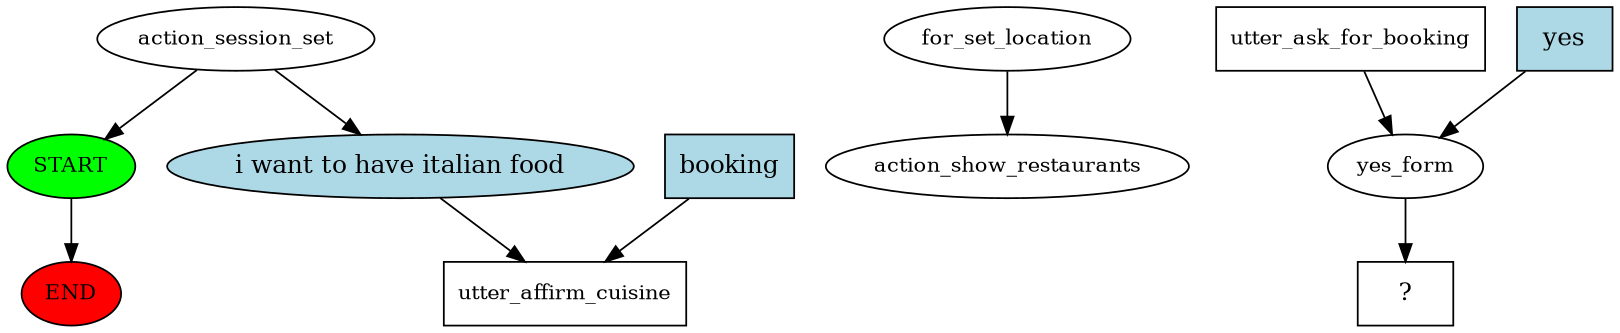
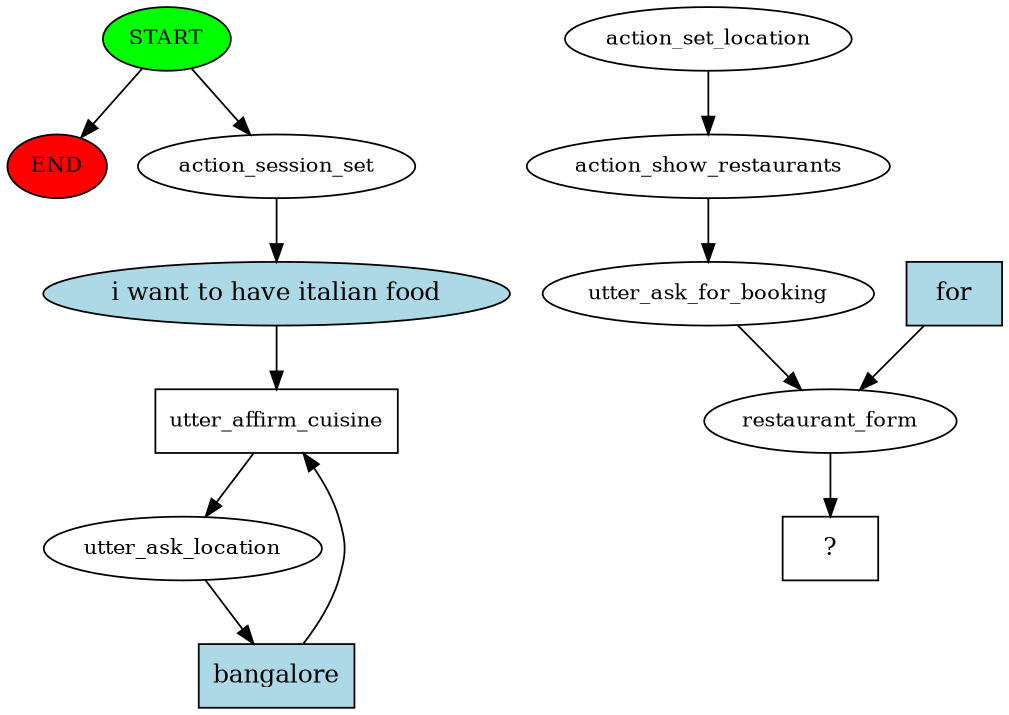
node "for_set_location": label "for_set_location" -> "action_set_location"
node "utter_ask_for_booking": shape box -> ellipse
node "yes": label "yes" -> "for"
edge "action_session_set" -> "START": reversed
node "booking": label "booking" -> "bangalore"
node "yes_form": label "yes_form" -> "restaurant_form"
edge "action_show_restaurants" -> "utter_ask_for_booking": added
node "utter_ask_location": added
